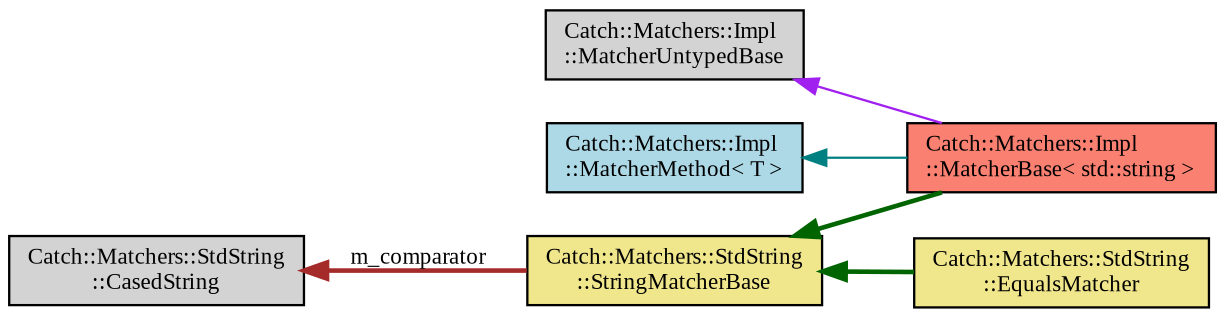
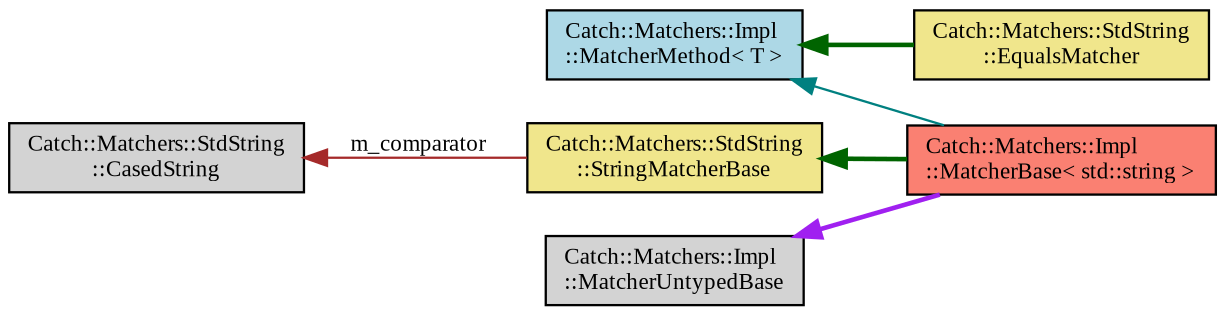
edge "Catch::Matchers::Impl ::MatcherBase< std::string >" -> "Catch::Matchers::Impl ::MatcherUntypedBase": style solid -> bold
edge "Catch::Matchers::StdString ::StringMatcherBase" -> "Catch::Matchers::StdString ::CasedString": style bold -> solid
edge "Catch::Matchers::StdString ::EqualsMatcher" -> "Catch::Matchers::StdString ::StringMatcherBase": now "Catch::Matchers::StdString ::EqualsMatcher" -> "Catch::Matchers::Impl ::MatcherMethod< T >"
